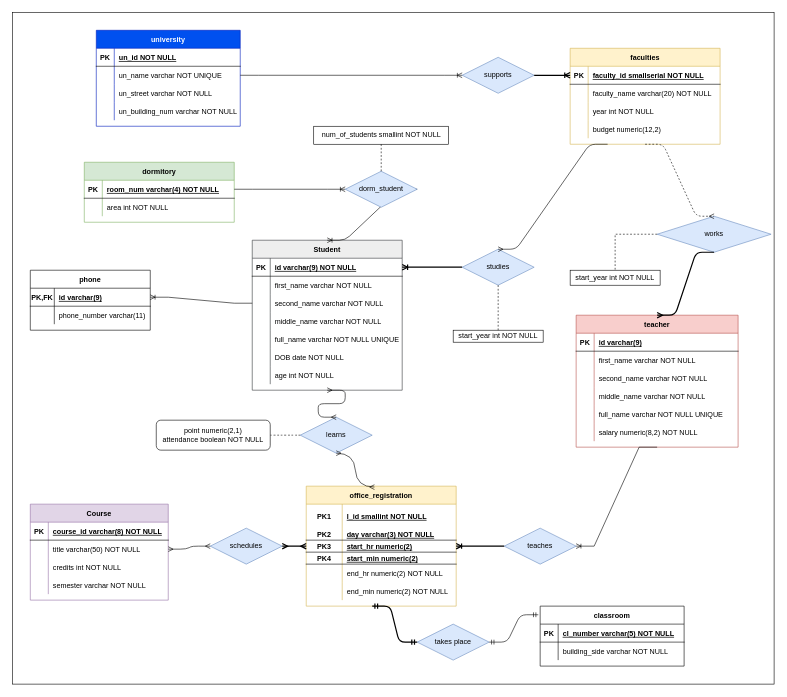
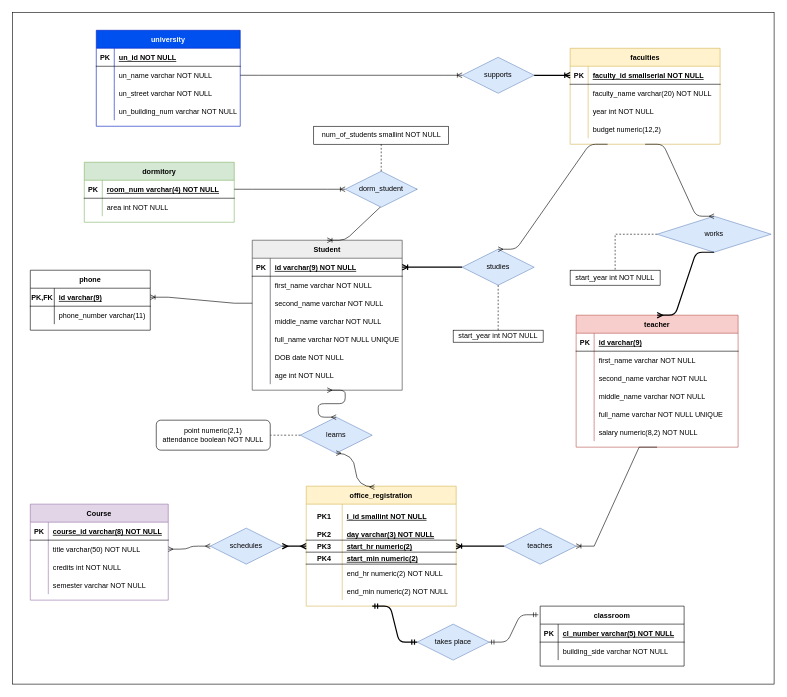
node "un_name varchar NOT UNIQUE": label "un_name varchar NOT UNIQUE" -> "un_name varchar NOT NULL"
edge "faculties" -> "works": style dashed -> solid
